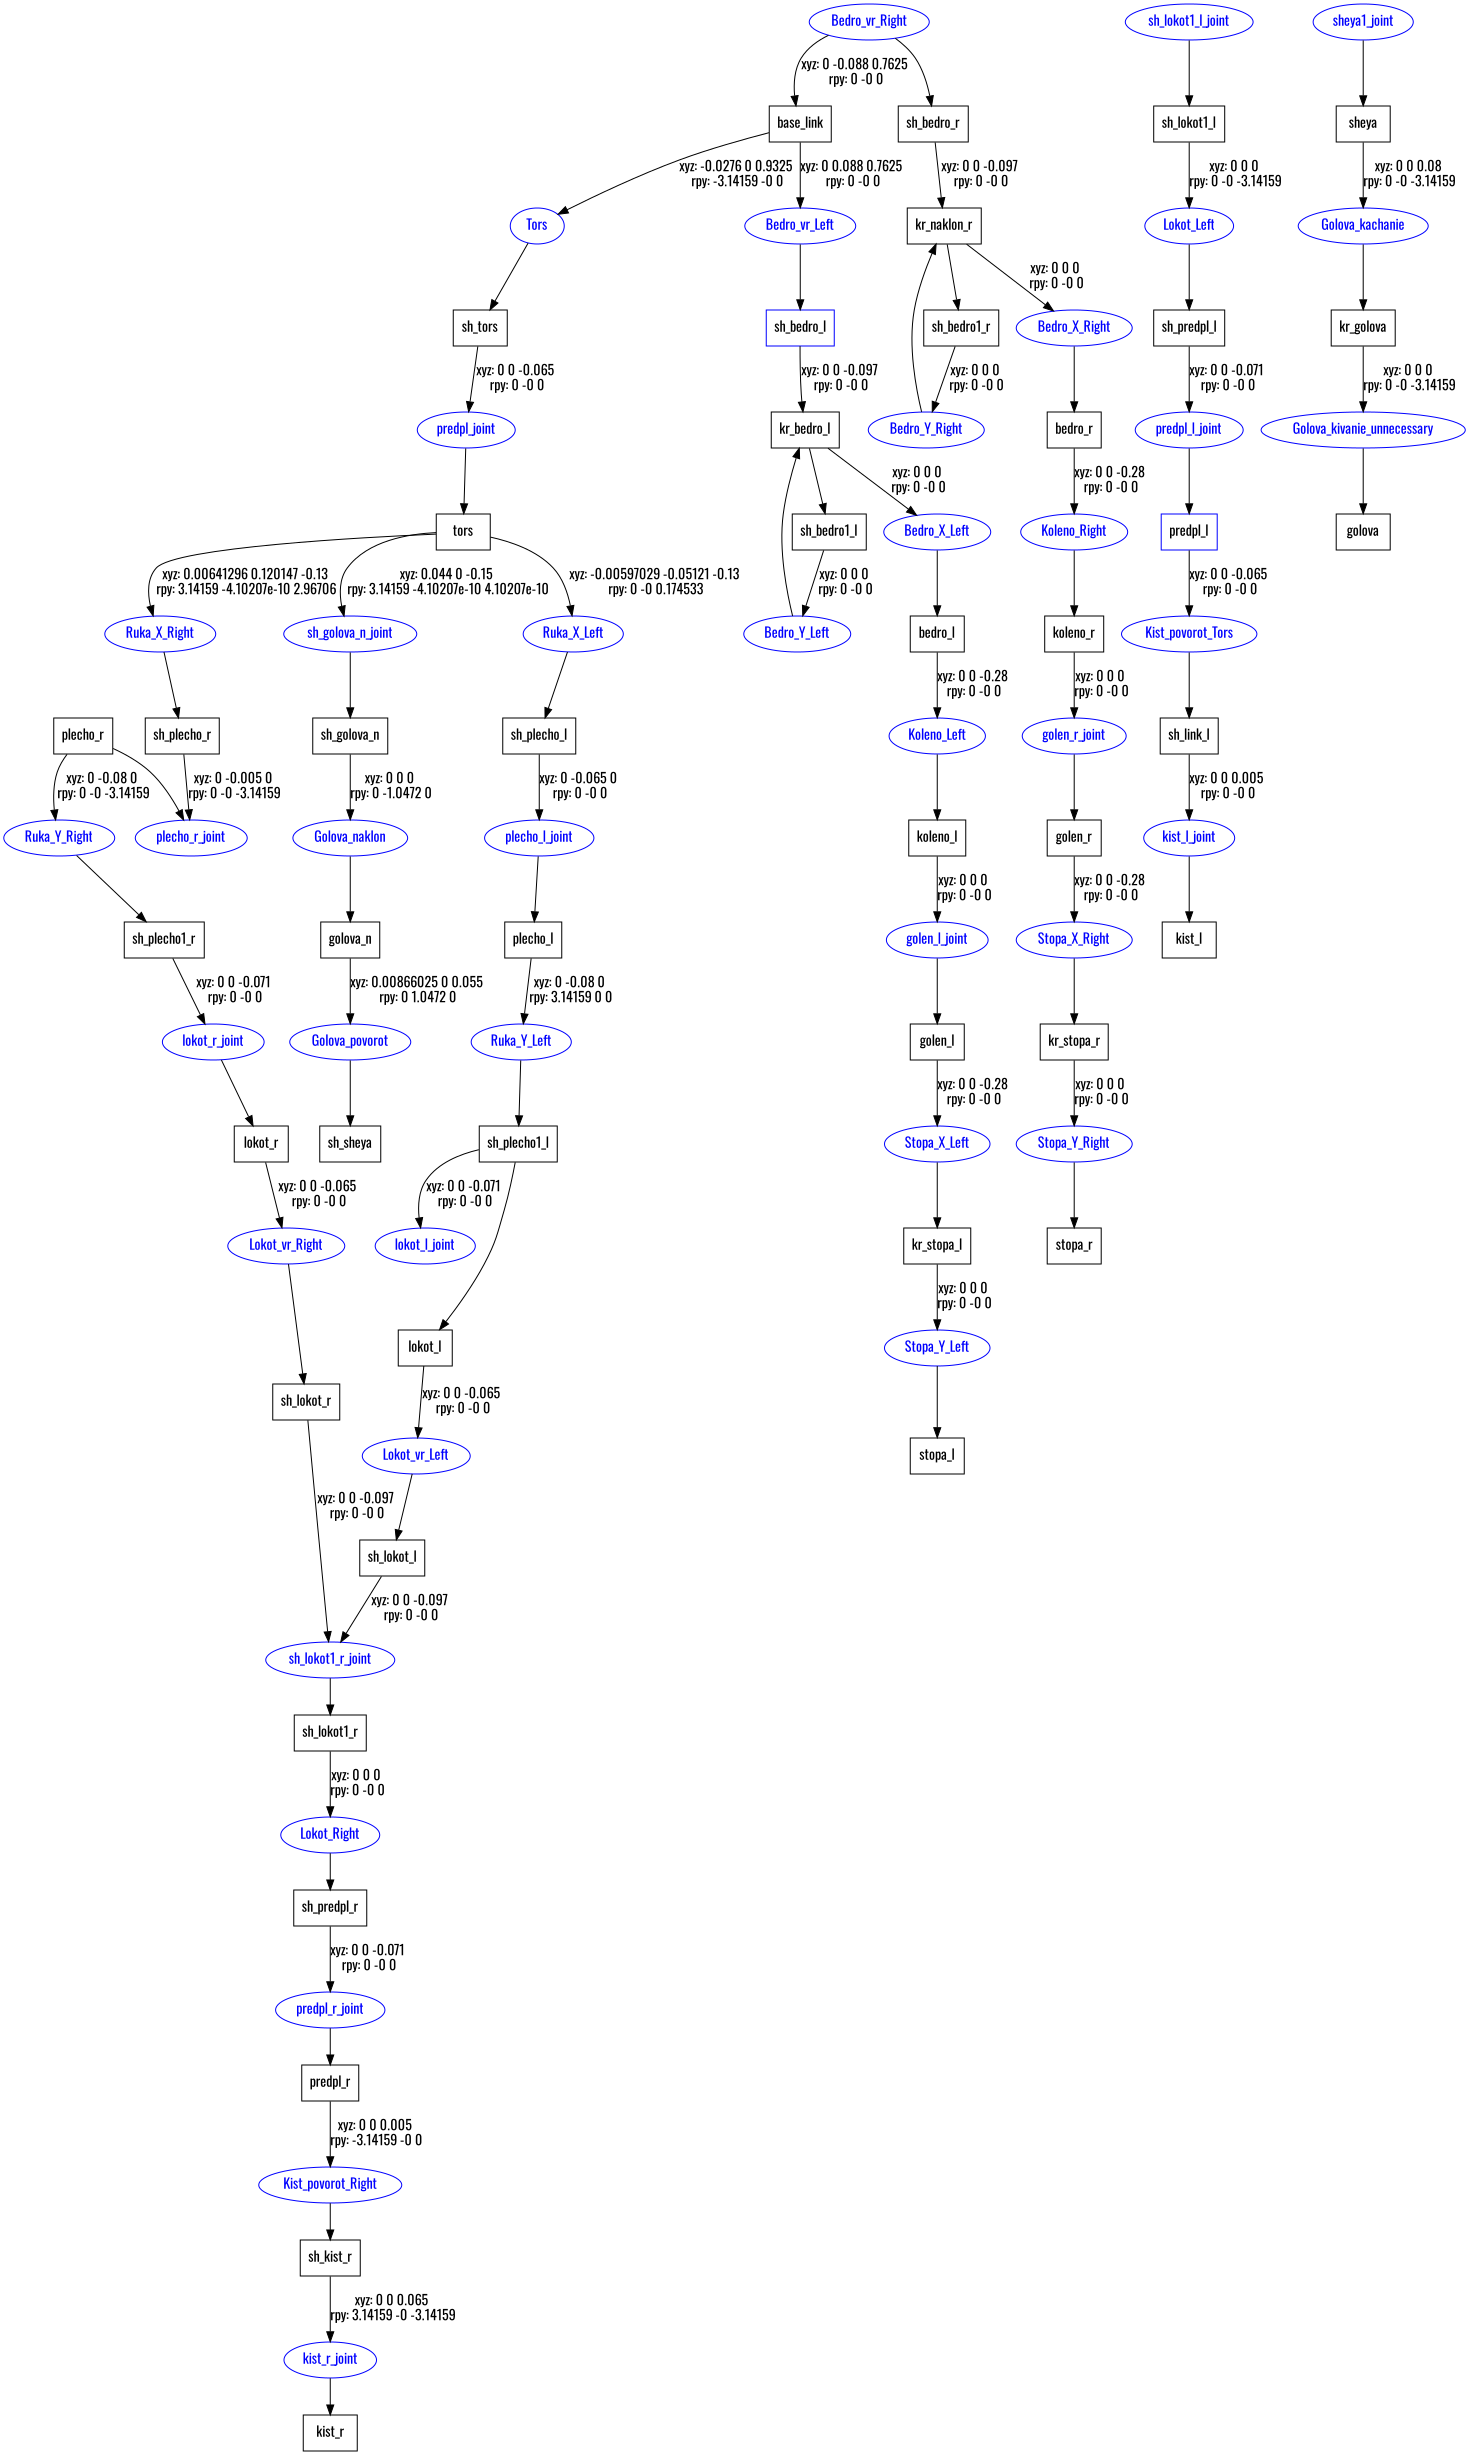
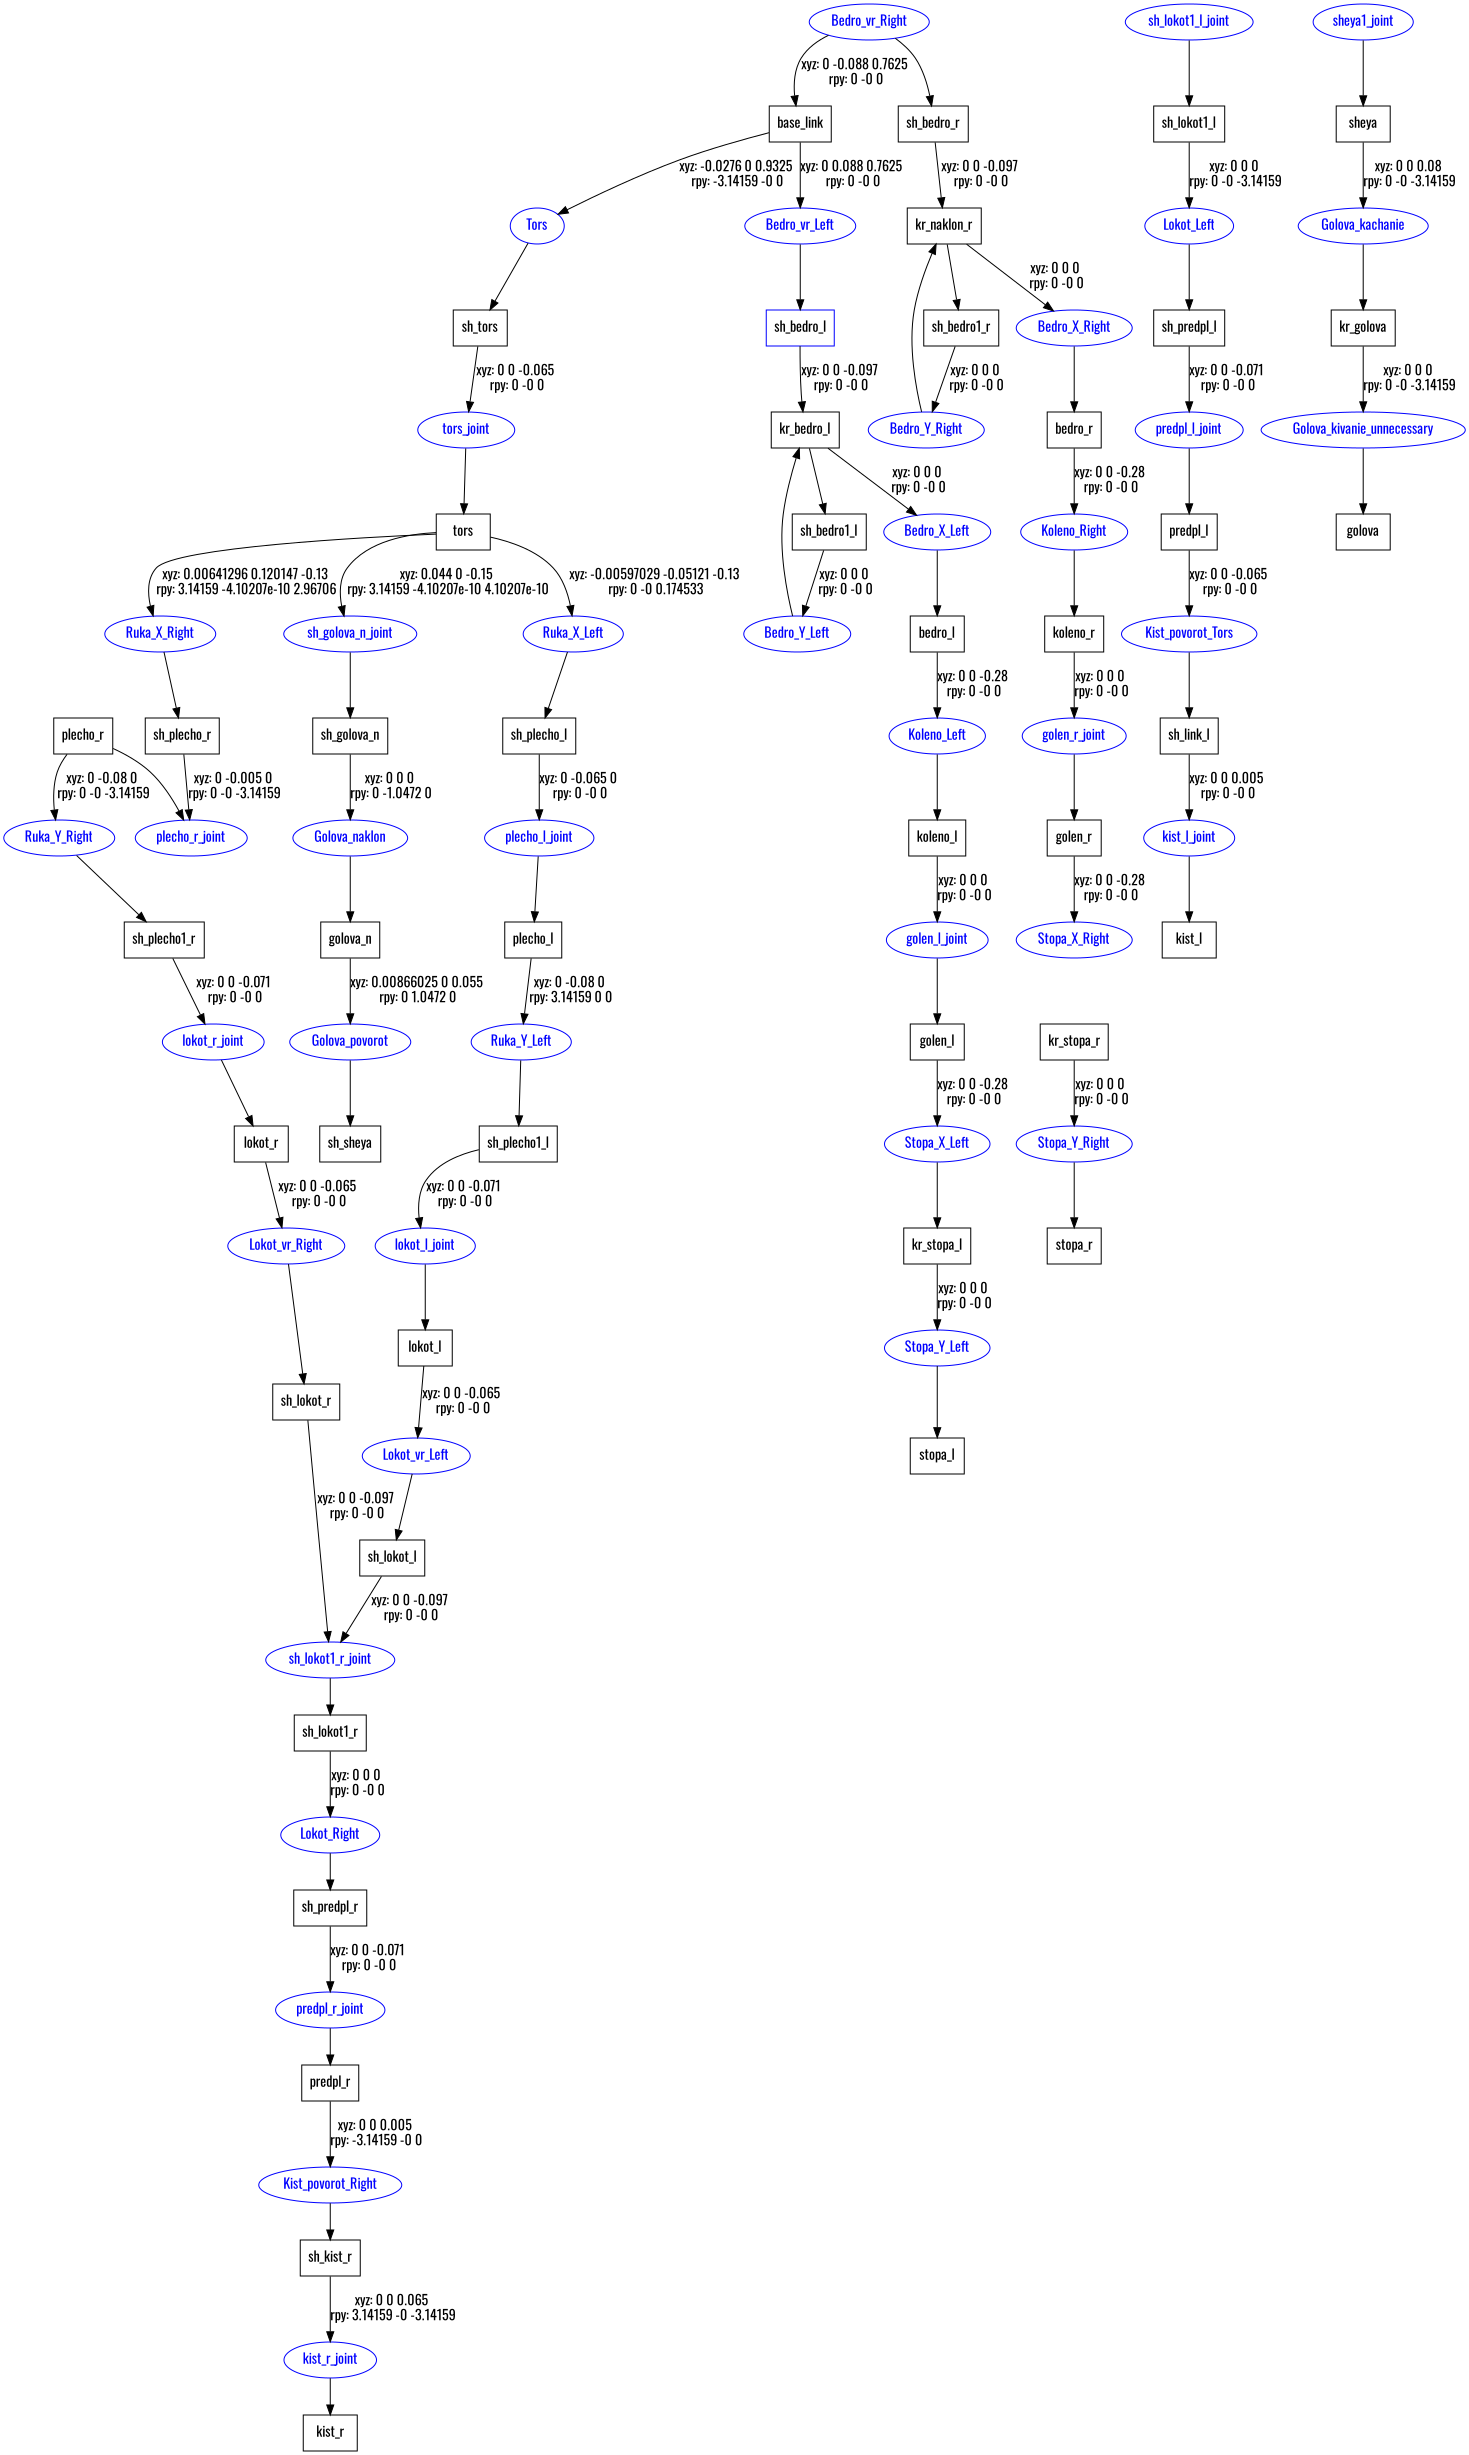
node "predpl_joint": label "predpl_joint" -> "tors_joint"
node "predpl_l": color blue -> black
edge "Stopa_X_Right" -> "kr_stopa_r": removed
edge "sh_plecho1_l" -> "lokot_l": now "lokot_l_joint" -> "lokot_l"
